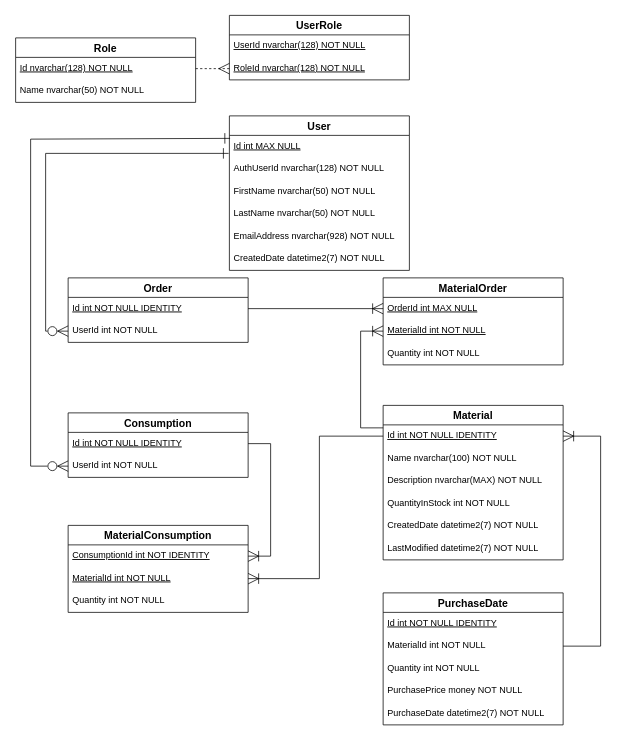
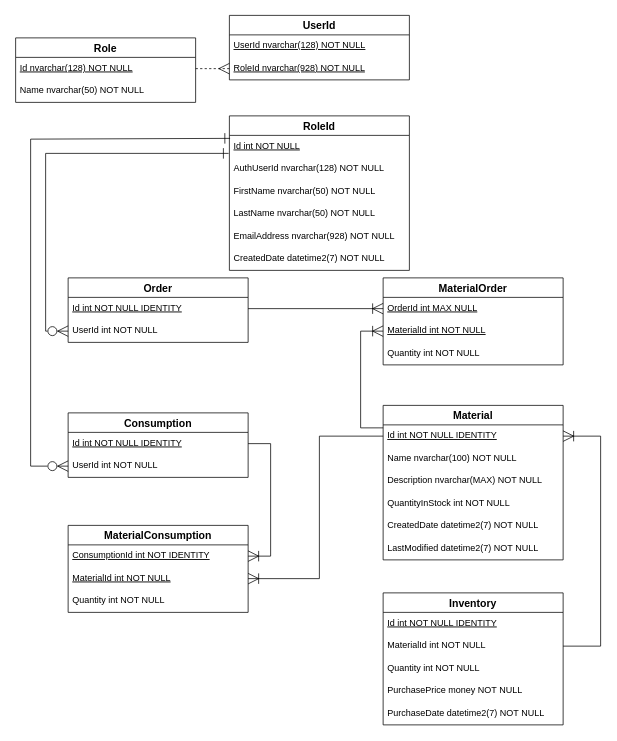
node "UserRole": label "UserRole" -> "UserId"
node "RoleId nvarchar(128) NOT NULL": label "RoleId nvarchar(128) NOT NULL" -> "RoleId nvarchar(928) NOT NULL"
node "User": label "User" -> "RoleId"
node "Id int MAX NULL": label "Id int MAX NULL" -> "Id int NOT NULL"
node "PurchaseDate": label "PurchaseDate" -> "Inventory"
